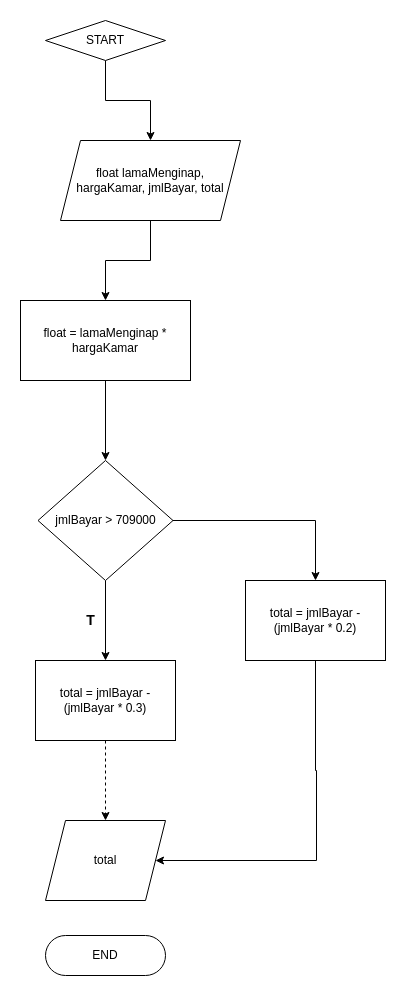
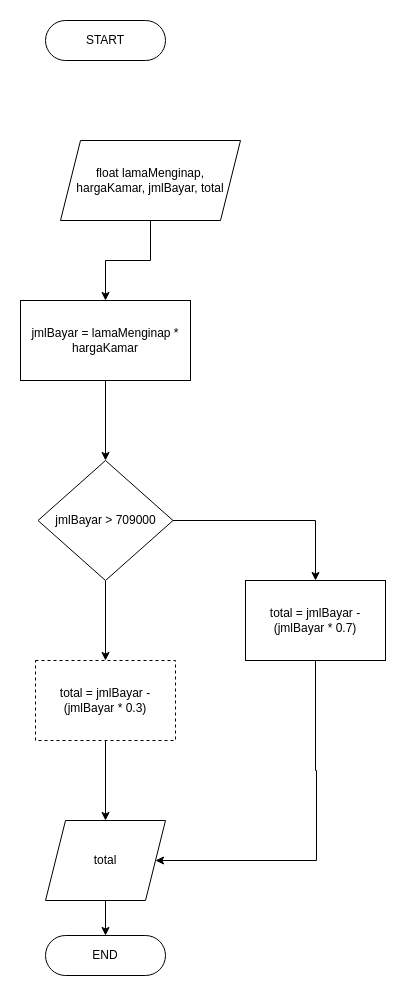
node "START": shape diamond -> rounded rectangle
edge "START" -> "float lamaMenginap, hargaKamar, jmlBayar, total": removed
node "float = lamaMenginap * hargaKamar": label "float = lamaMenginap * hargaKamar" -> "jmlBayar = lamaMenginap * hargaKamar"
node "T": removed
node "total = jmlBayar - (jmlBayar * 0.2)": label "total = jmlBayar - (jmlBayar * 0.2)" -> "total = jmlBayar - (jmlBayar * 0.7)"
node "total = jmlBayar - (jmlBayar * 0.3)": style solid -> dashed
edge "total = jmlBayar - (jmlBayar * 0.3)" -> "total": style dashed -> solid
edge "total" -> "END": added
